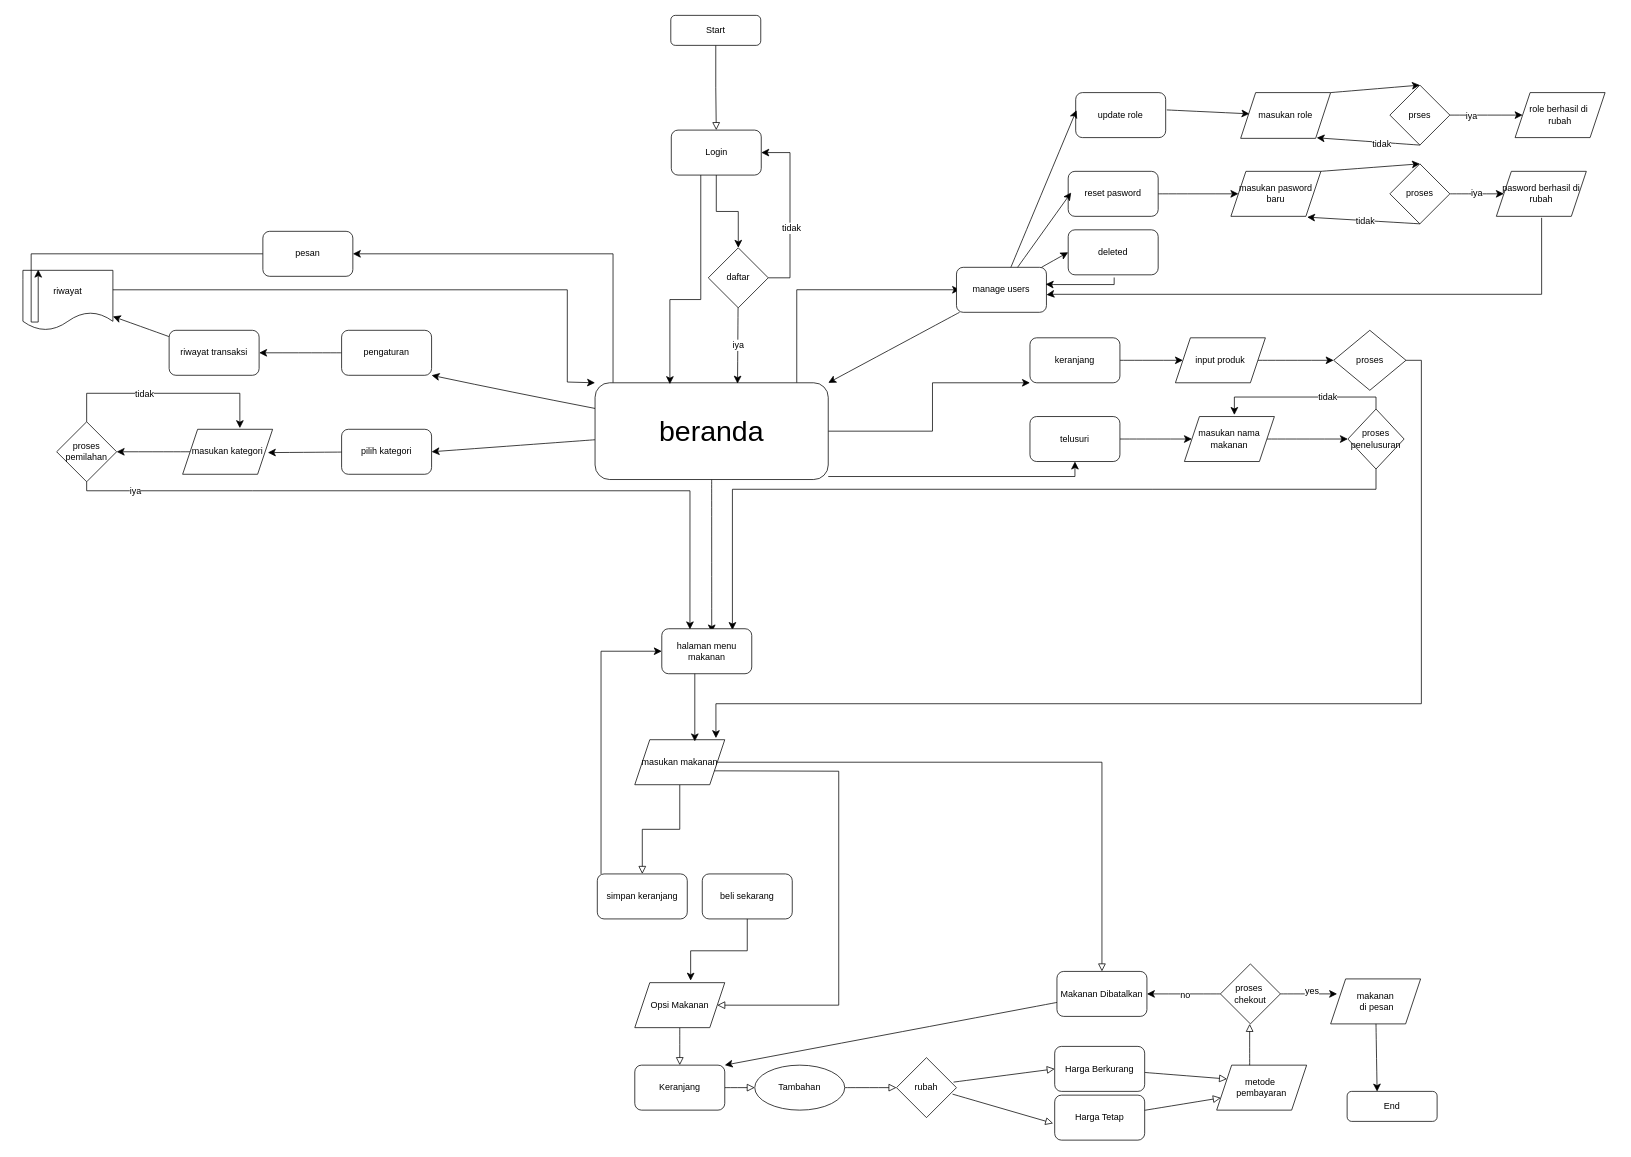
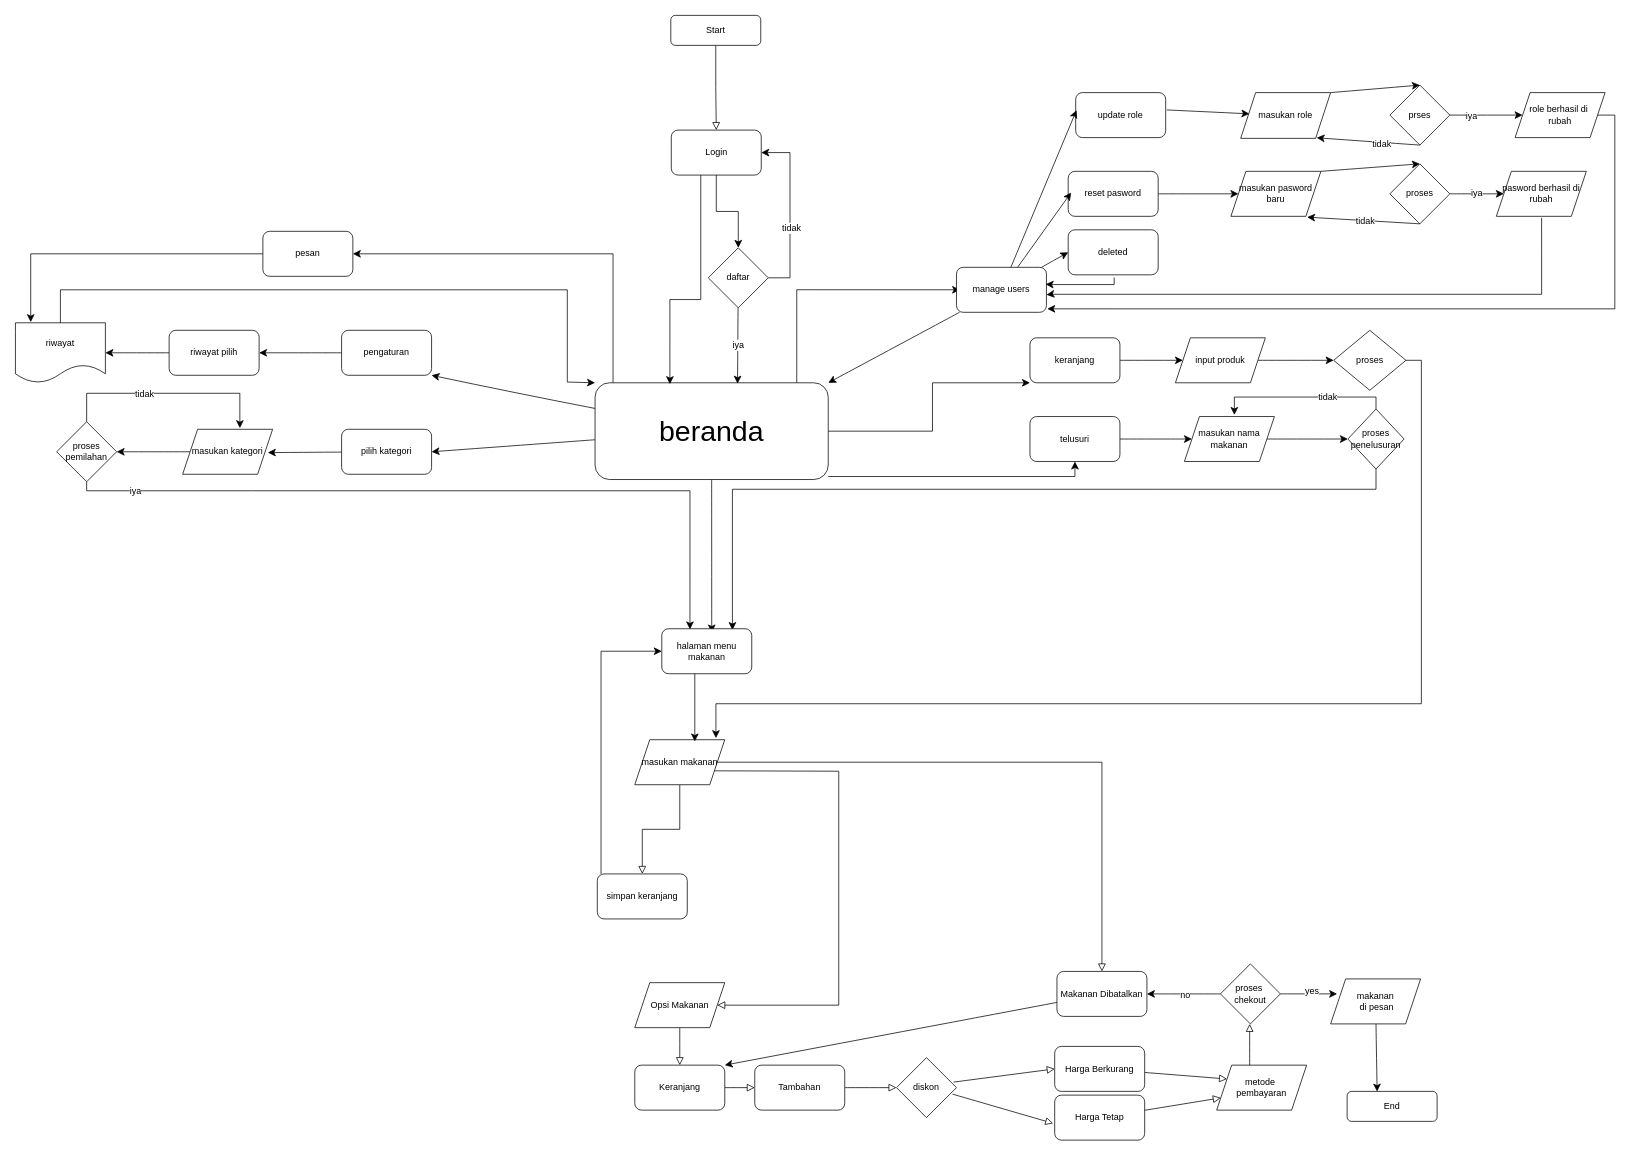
edge "role berhasil di rubah" -> "manage users": added
node "riwayat": moved (68, 300) -> (60, 353)
node "riwayat transaksi": label "riwayat transaksi" -> "riwayat pilih"
node "beli sekarang": removed
edge "beli sekarang" -> "Opsi Makanan": removed
node "Tambahan": shape ellipse -> rounded rectangle
node "rubah": label "rubah" -> "diskon"
